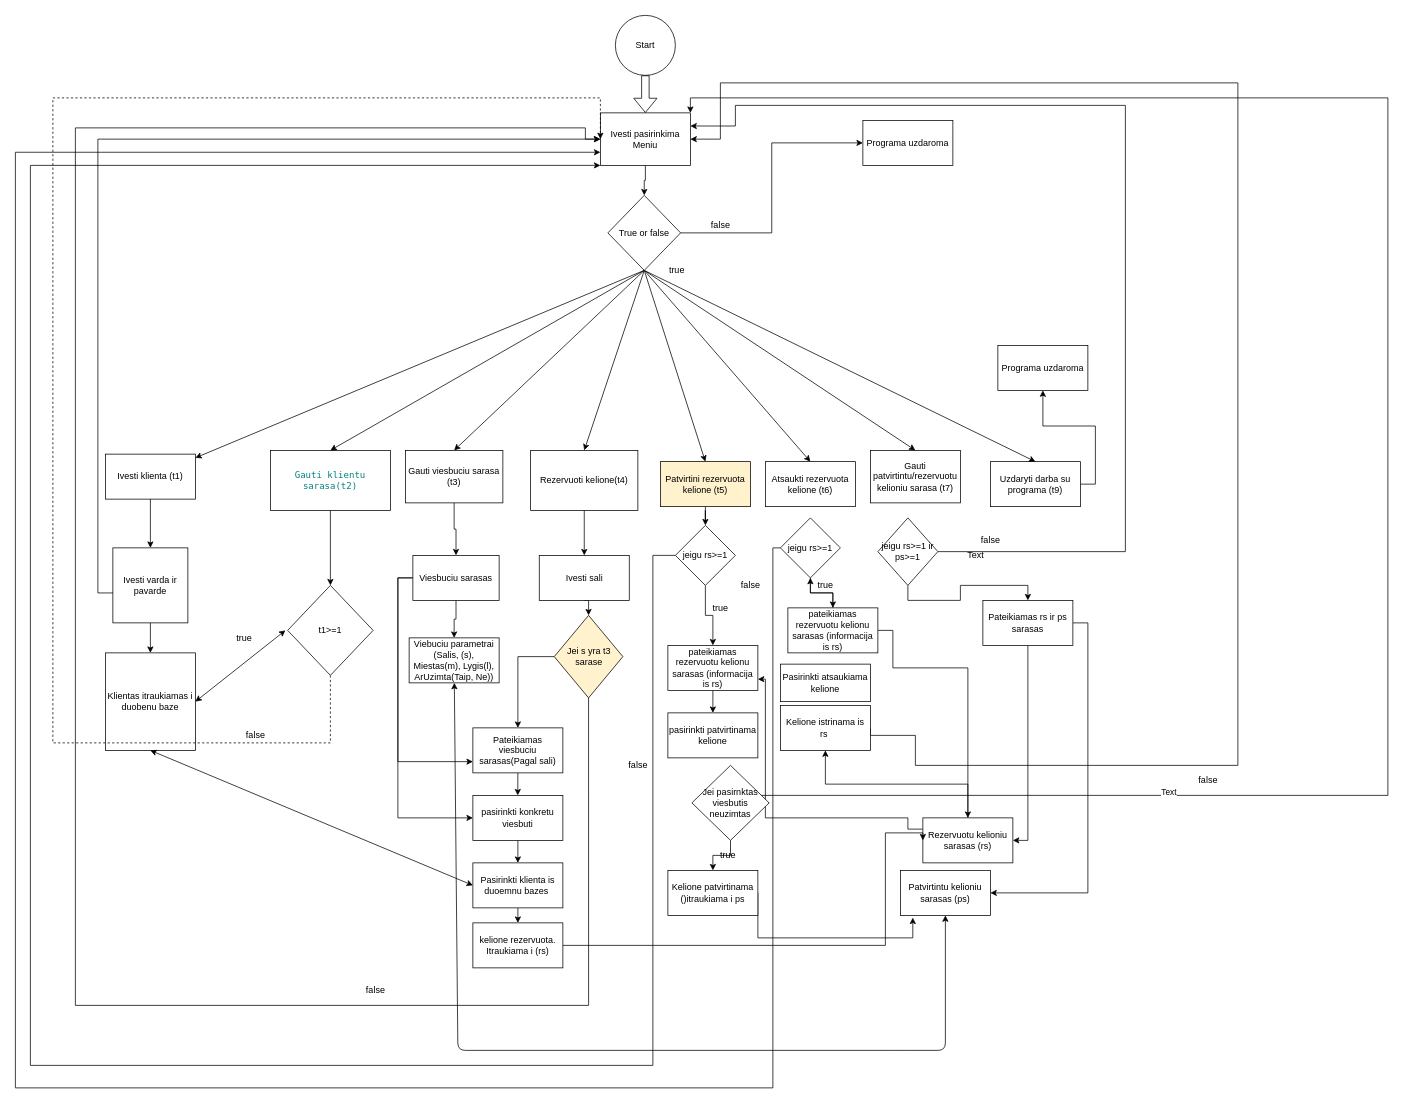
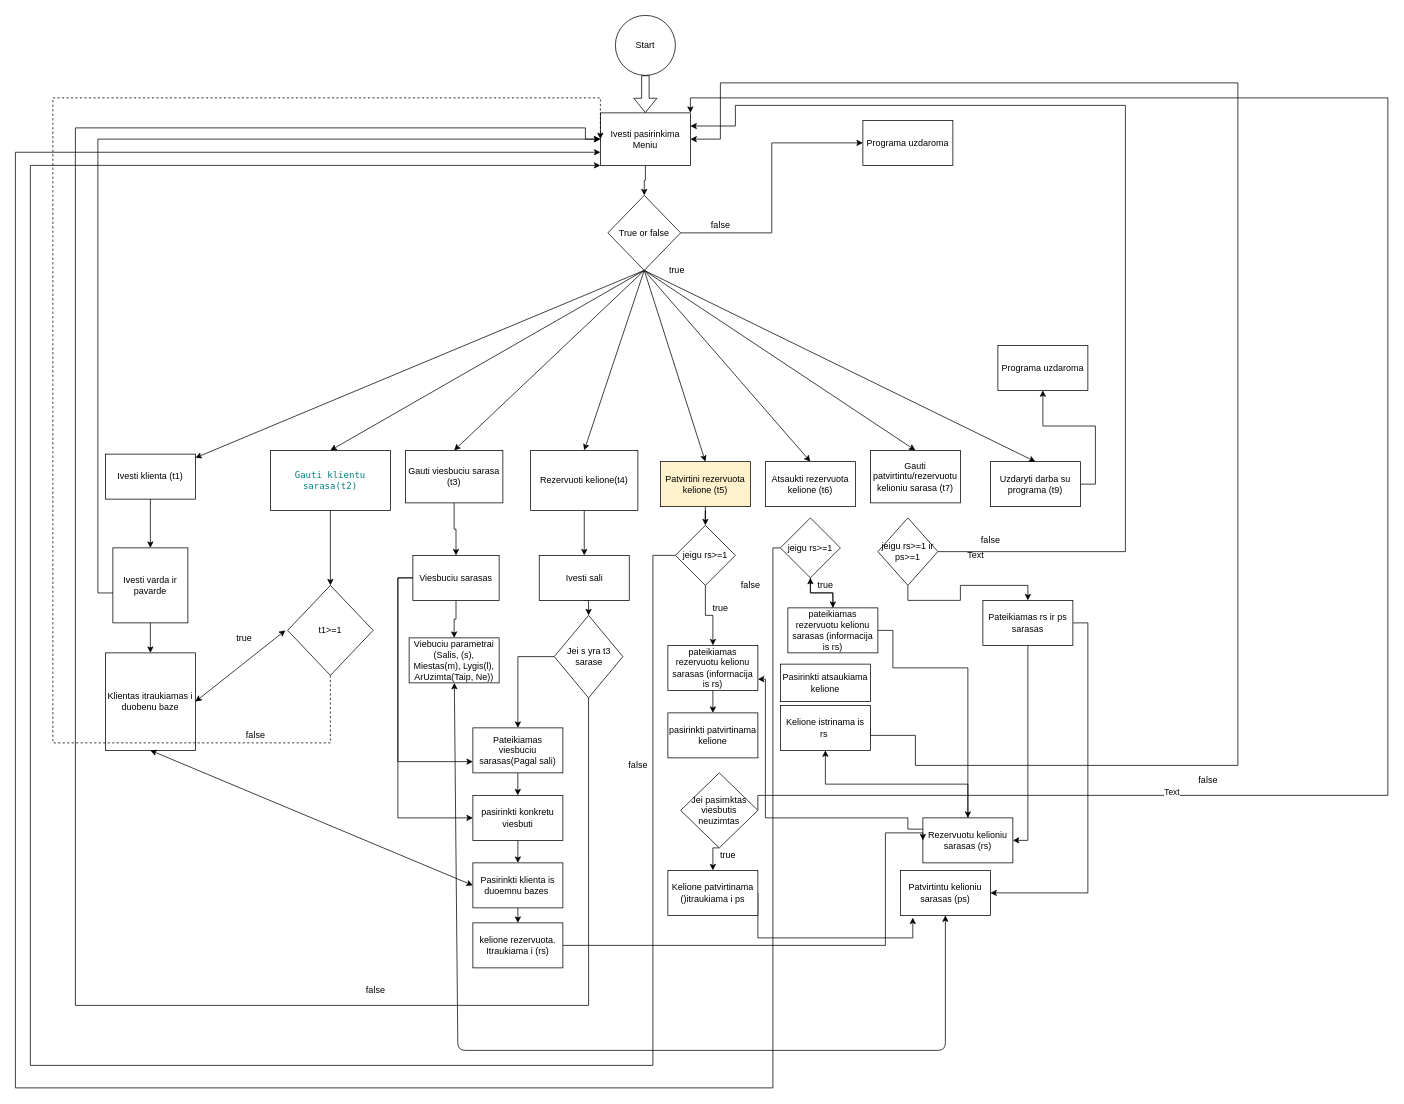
node "Jei s yra t3 sarase": fillcolor #fff2cc -> #ffffff
node "Jei pasirnktas viesbutis neuzimtas": moved (731, 803) -> (719, 810)
